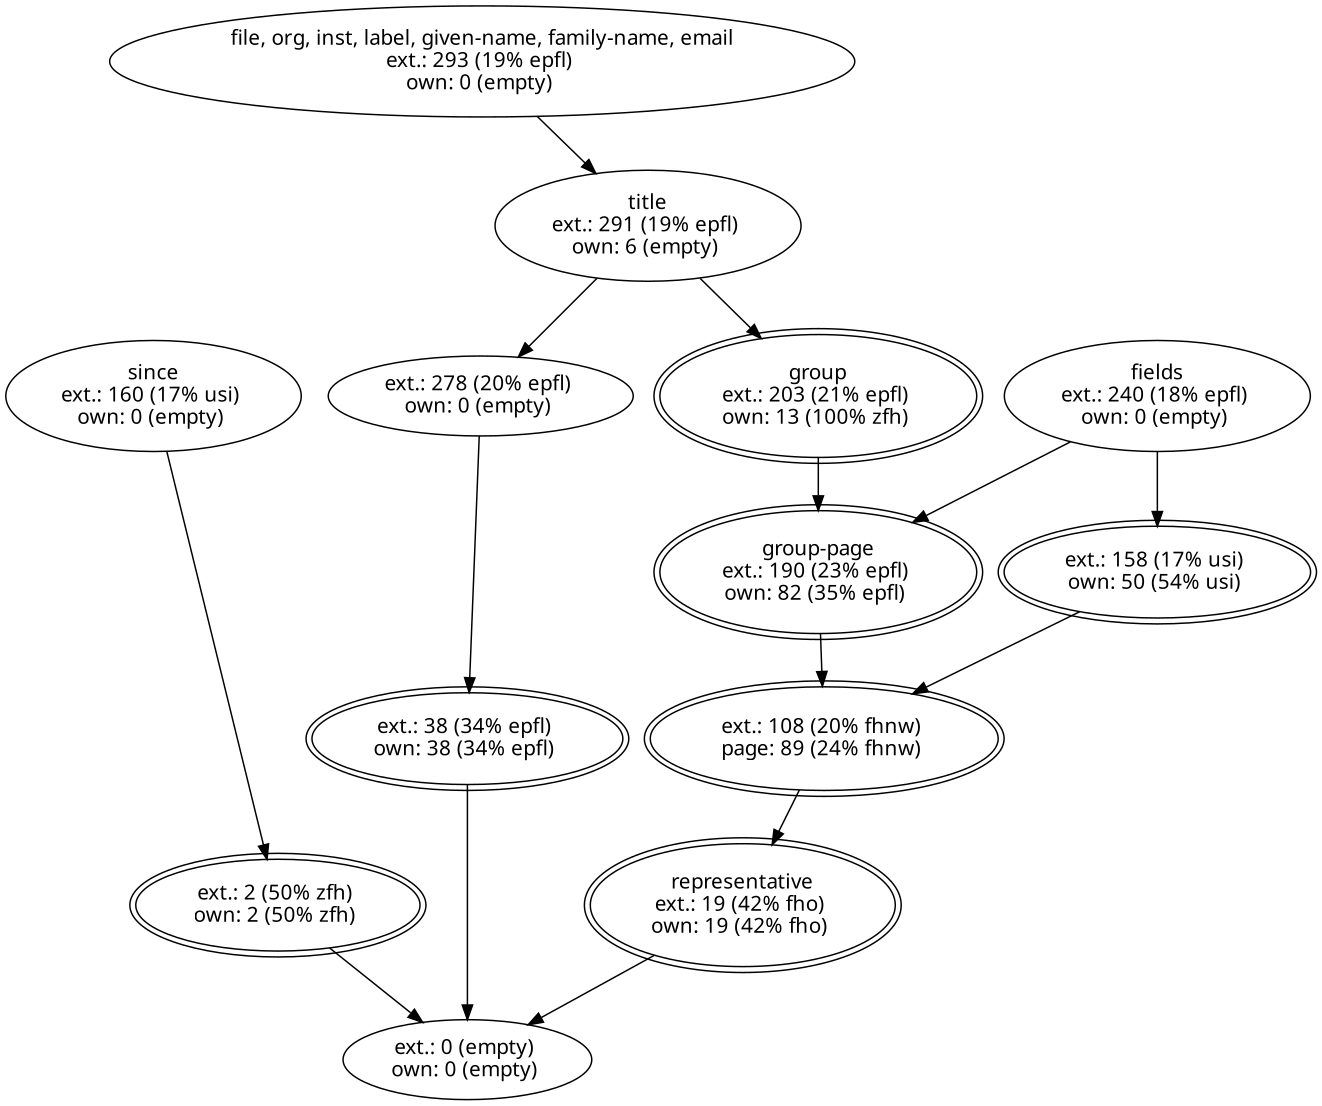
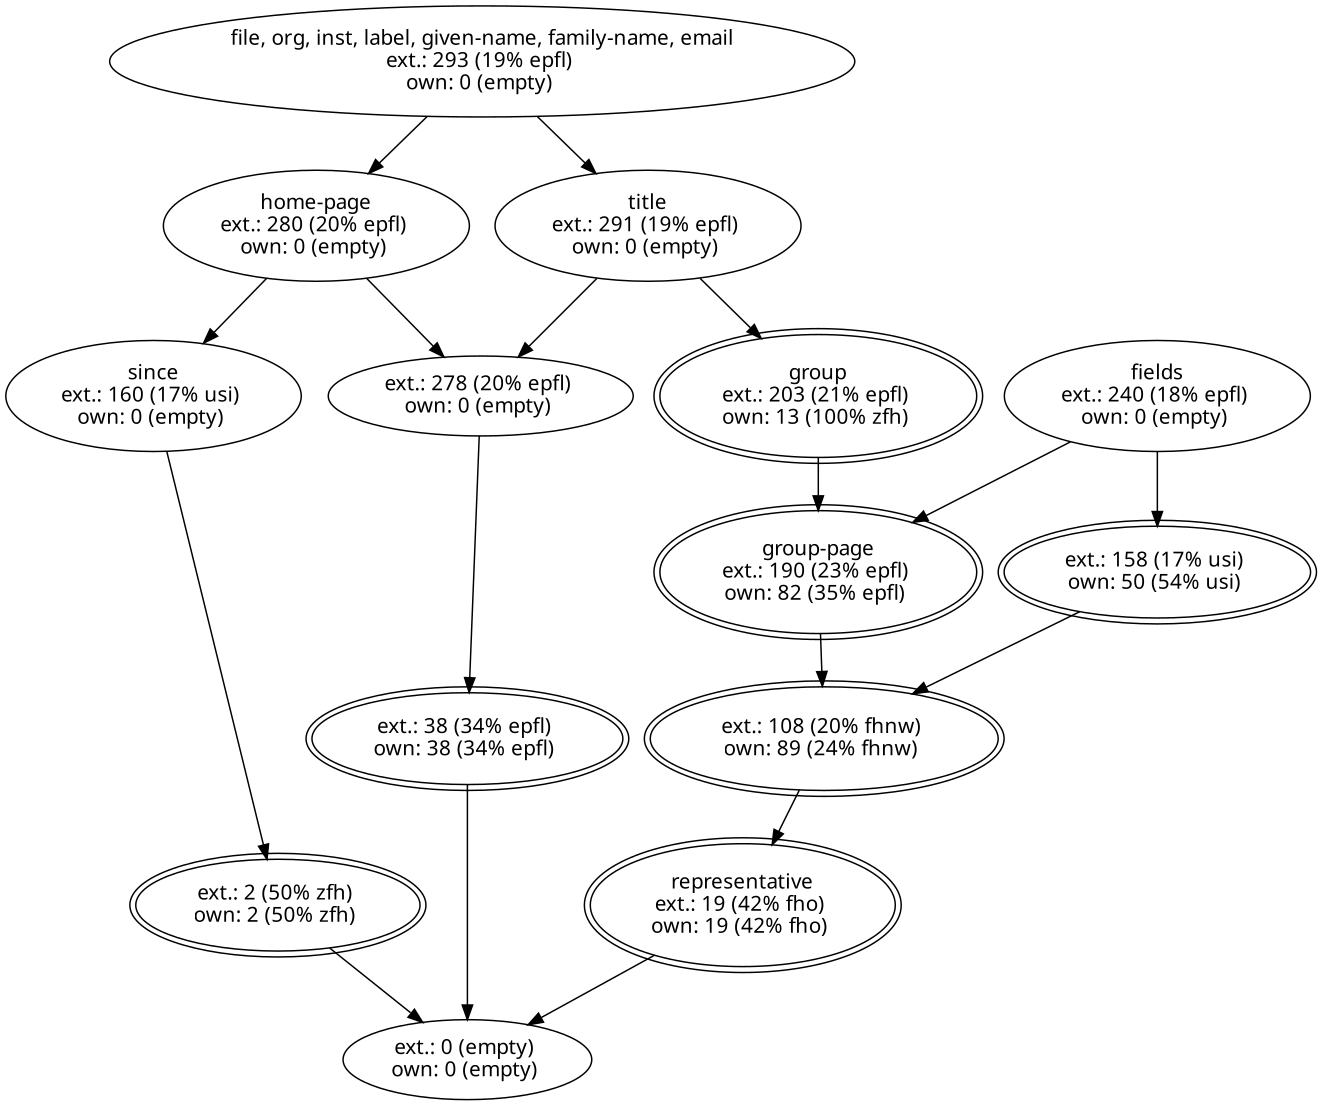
node "home-page ext.: 280 (20% epfl) own: 0 (empty)": added
node "title ext.: 291 (19% epfl) own: 6 (empty)": label "title ext.: 291 (19% epfl) own: 6 (empty)" -> "title ext.: 291 (19% epfl) own: 0 (empty)"
node "ext.: 108 (20% fhnw) page: 89 (24% fhnw)": label "ext.: 108 (20% fhnw) page: 89 (24% fhnw)" -> "ext.: 108 (20% fhnw) own: 89 (24% fhnw)"
